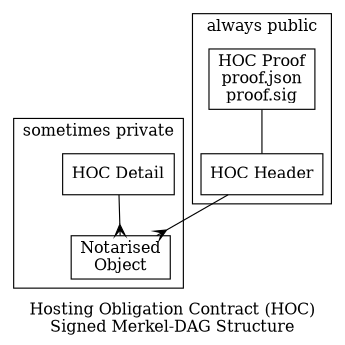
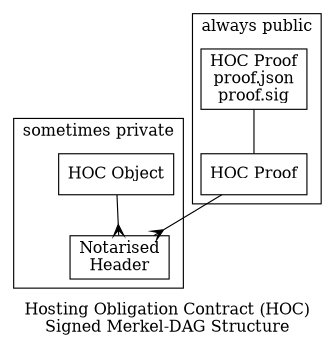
node "HOC Detail": label "HOC Detail" -> "HOC Object"
node "HOC Header": label "HOC Header" -> "HOC Proof"
node "Notarised Object": label "Notarised Object" -> "Notarised Header"
